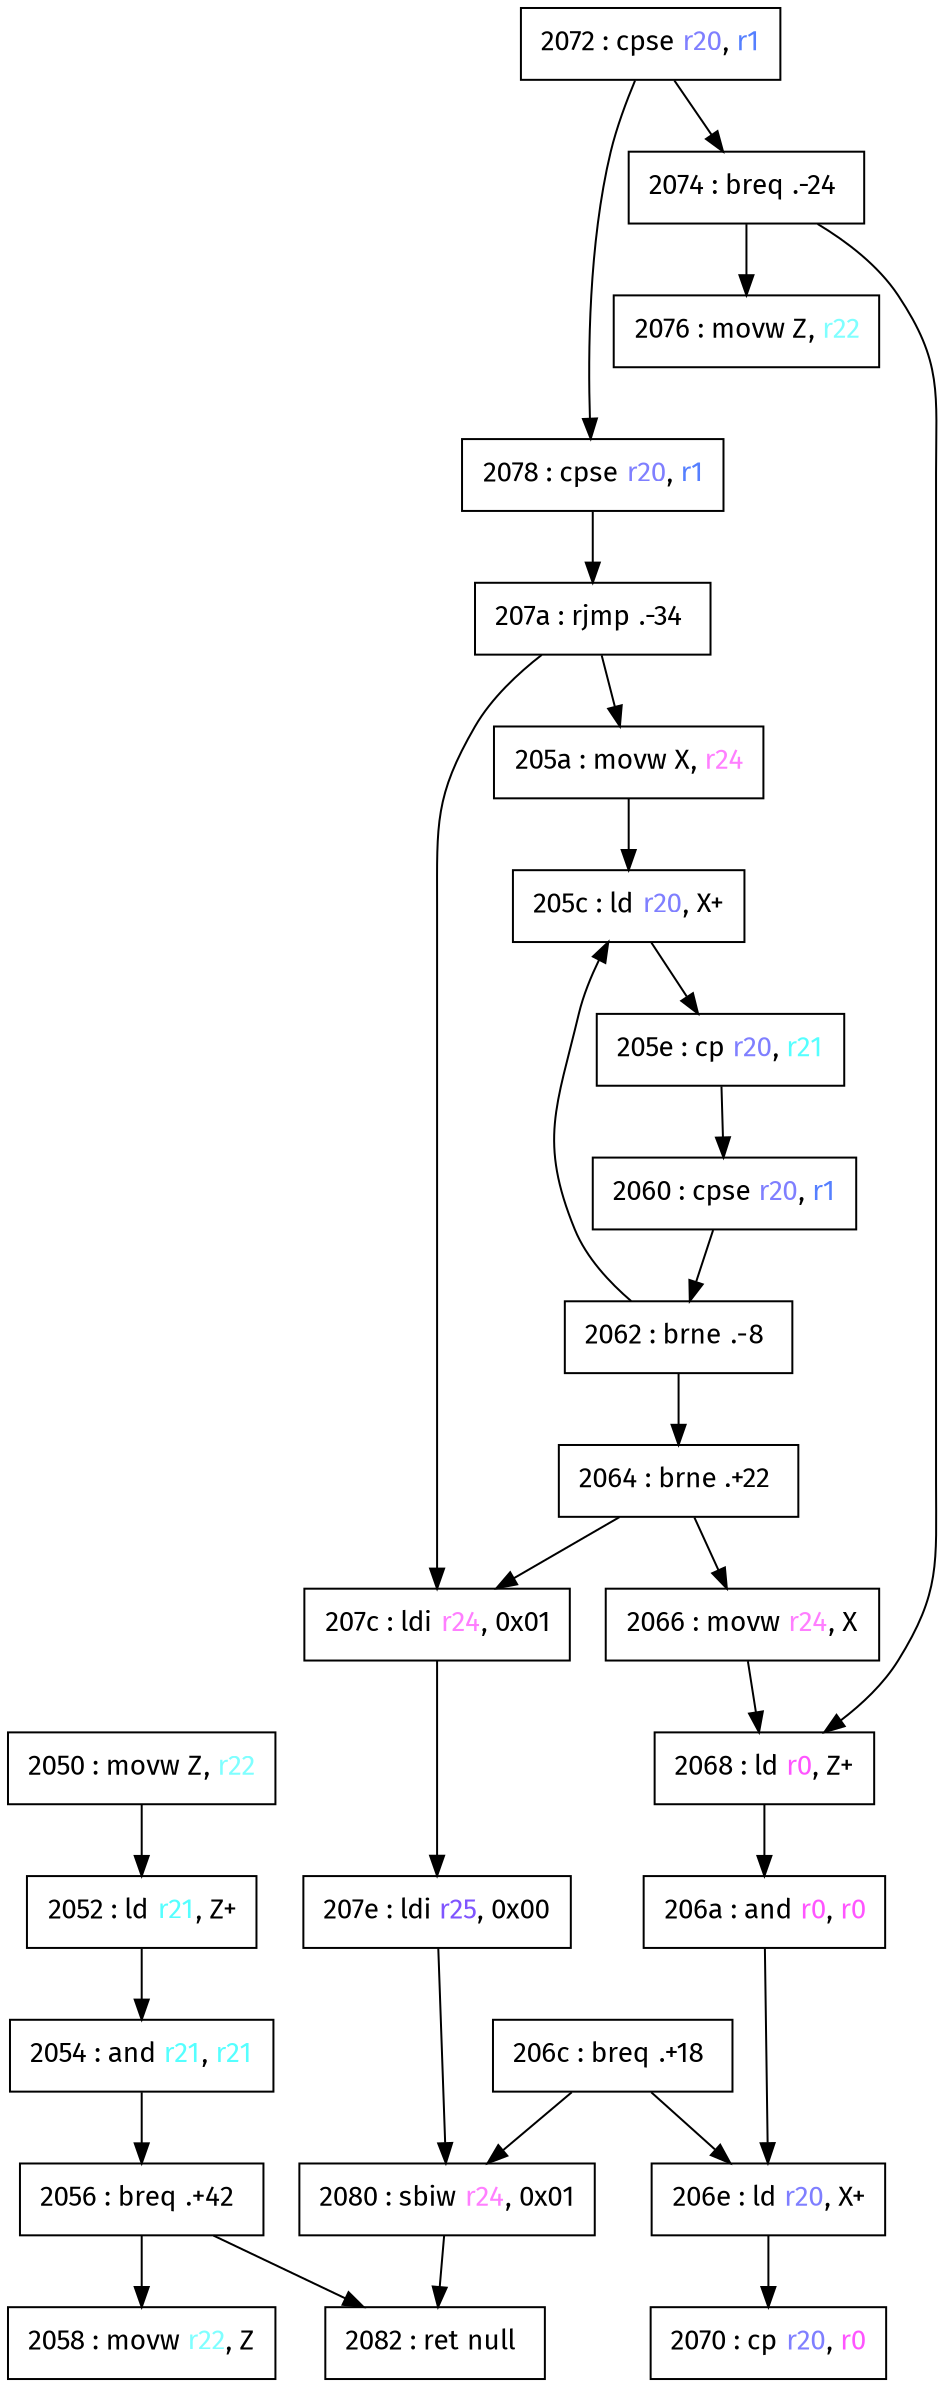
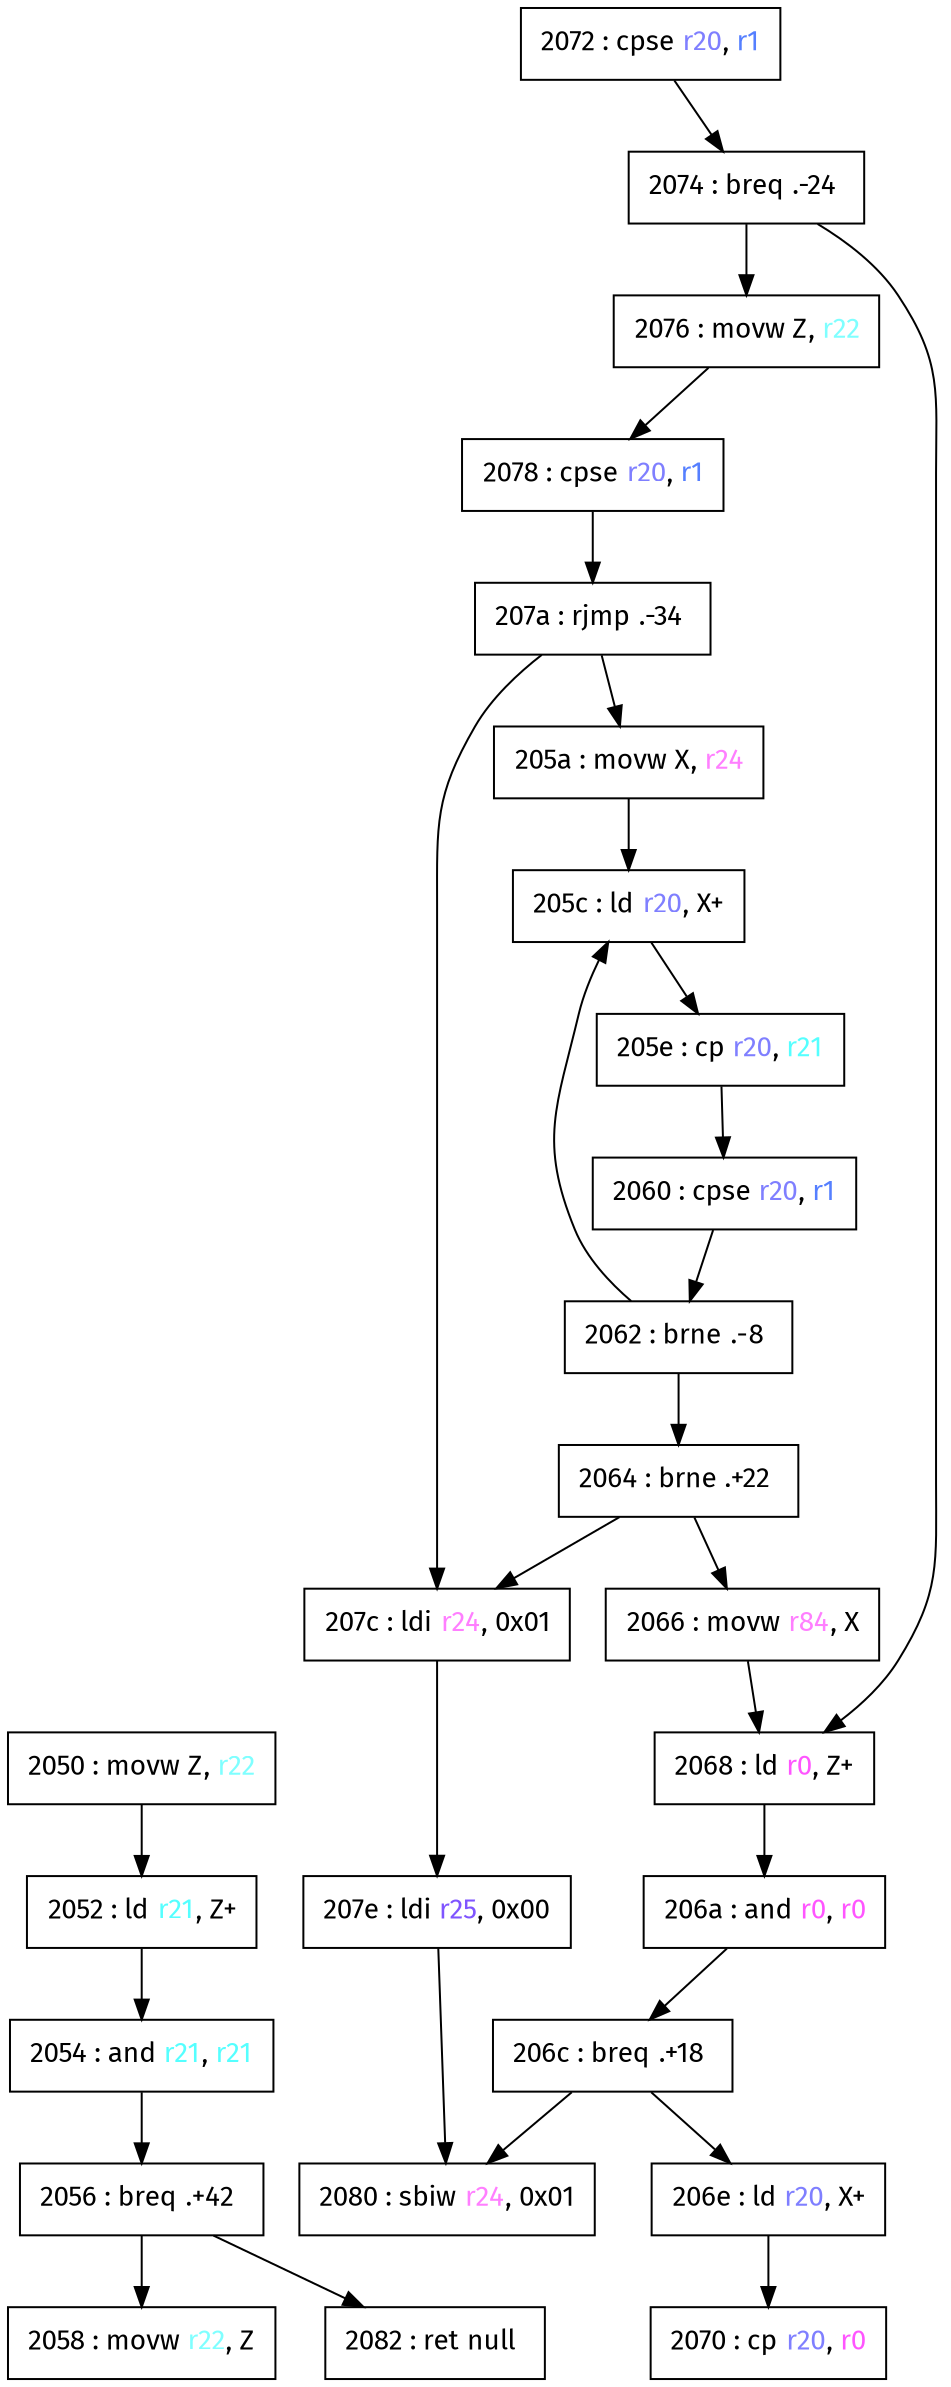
edge "2072 : cpse" -> "2078 : cpse": now "2076 : movw" -> "2078 : cpse"
node "2066 : movw": text "r24" -> "r84"
edge "206a : and" -> "206e : ld": now "206a : and" -> "206c : breq"
edge "2080 : sbiw" -> "2082 : ret": removed
